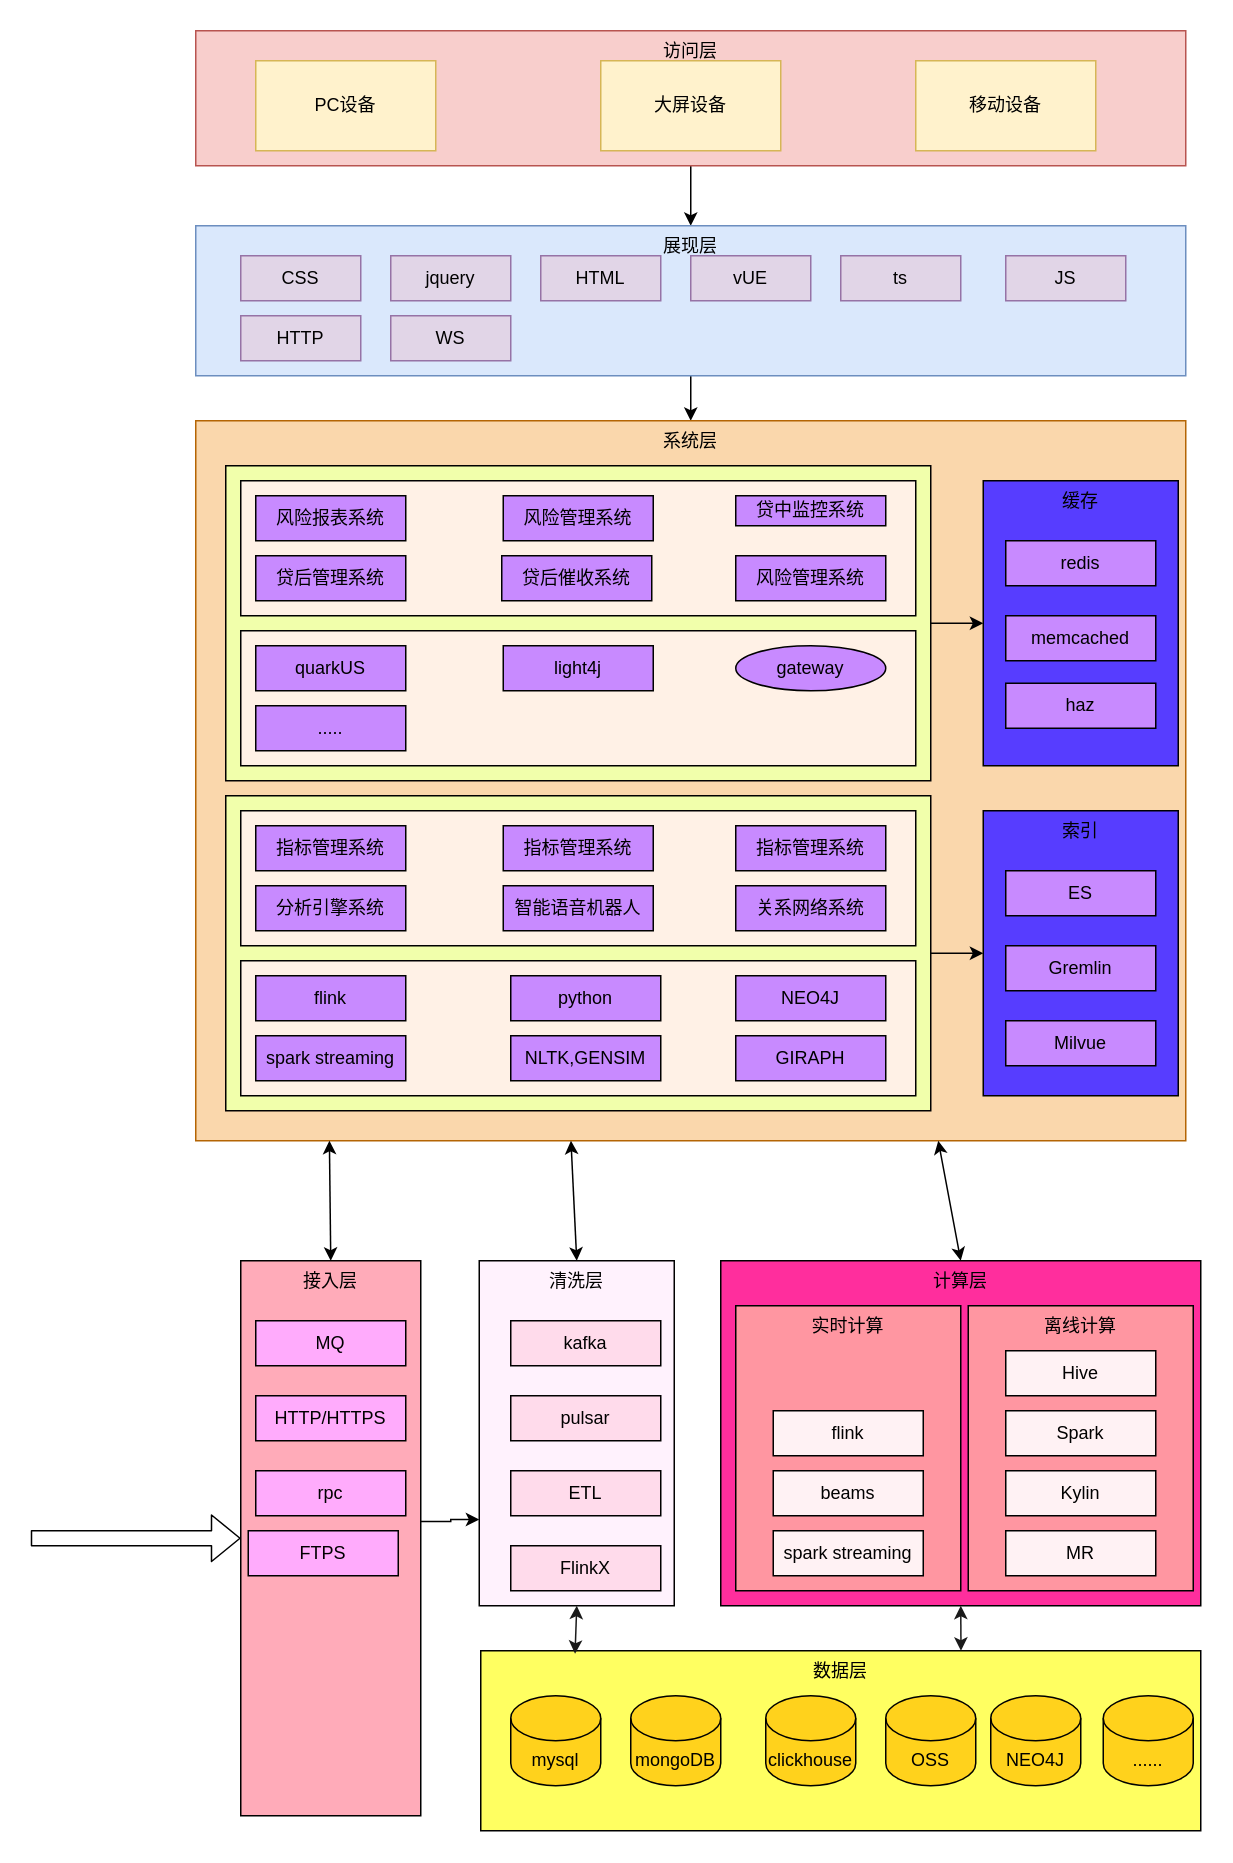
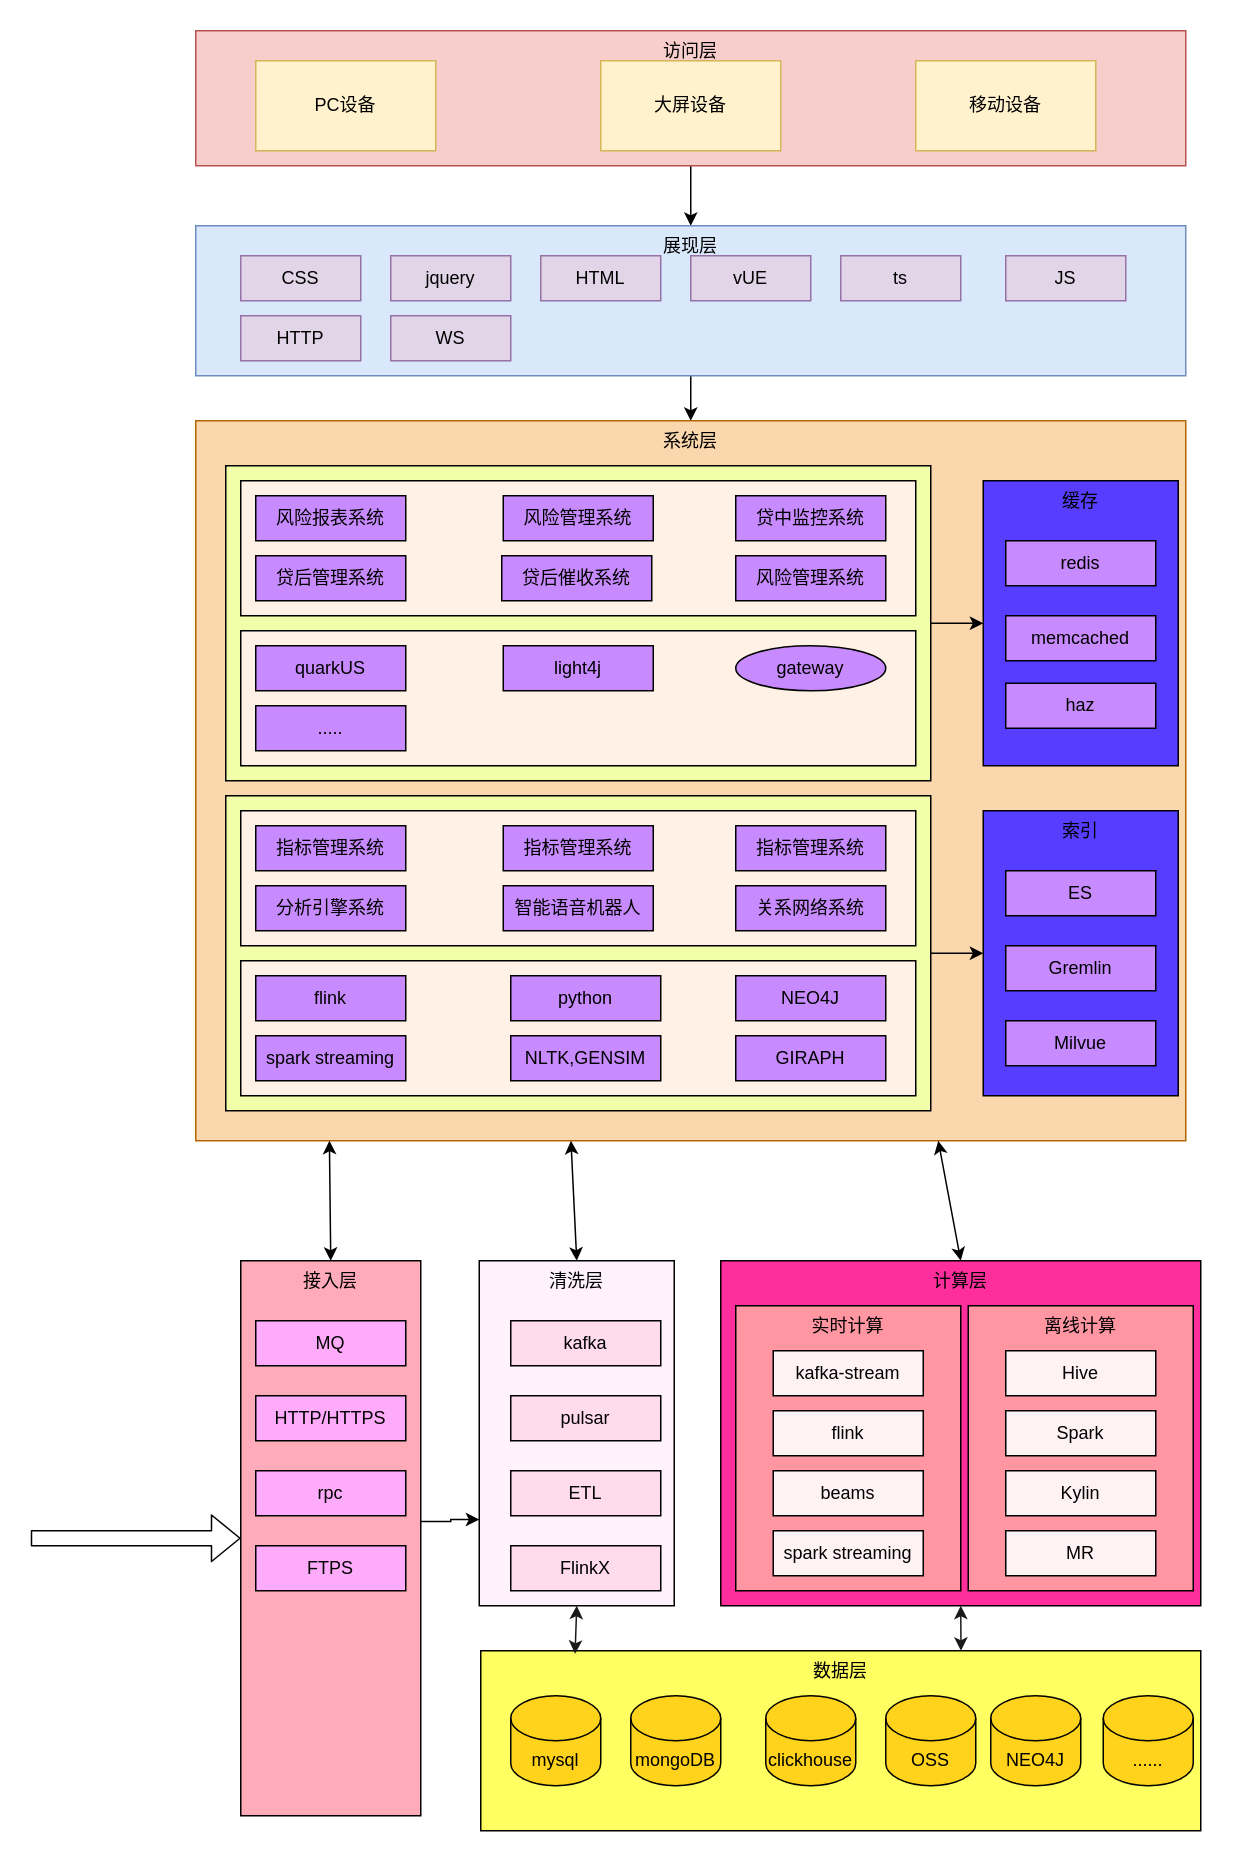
node "贷中监控系统": size 150x30 -> 150x45
node "kafka-stream": added
node "FTPS": moved (323, 1553) -> (331, 1568)
